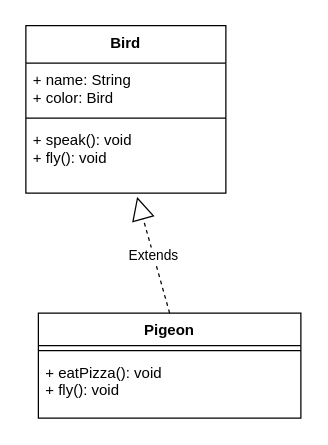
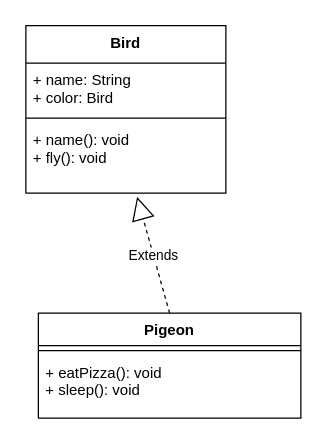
node "+ speak(): void + fly(): void": label "+ speak(): void + fly(): void" -> "+ name(): void + fly(): void"
node "+ eatPizza(): void + fly(): void": label "+ eatPizza(): void + fly(): void" -> "+ eatPizza(): void + sleep(): void"
